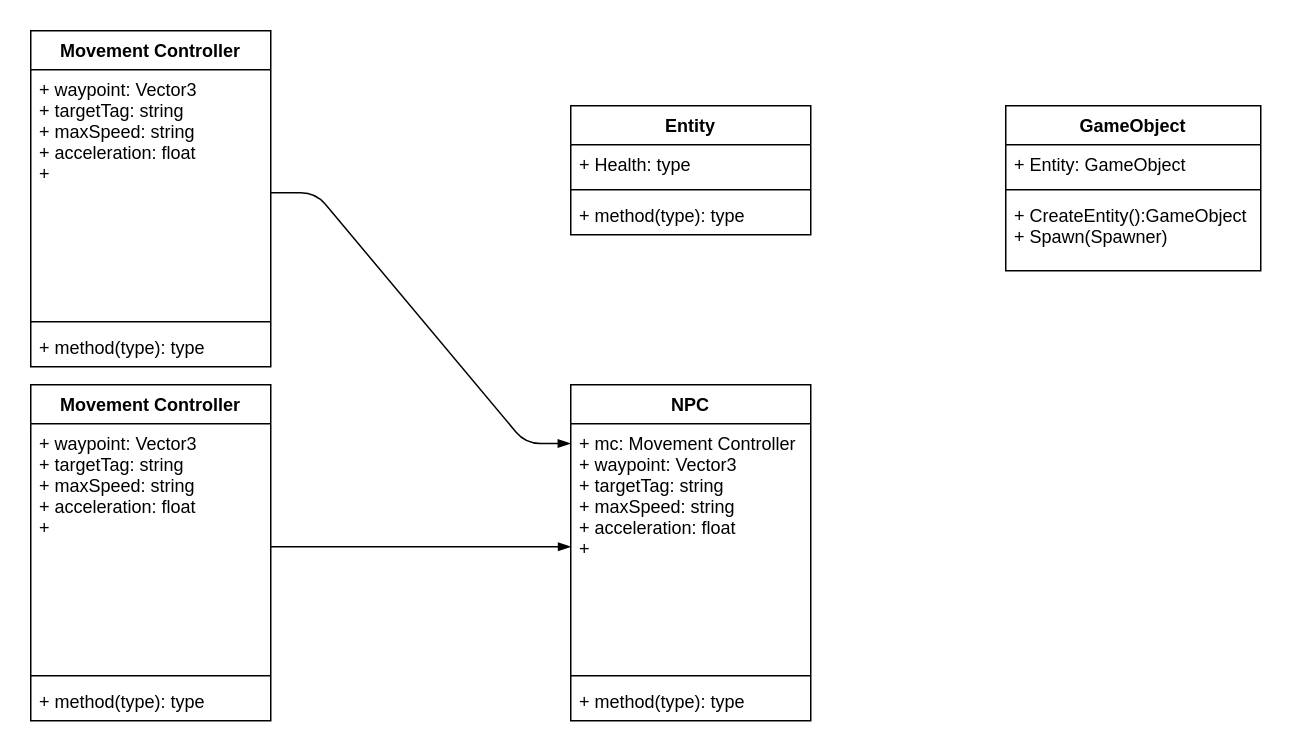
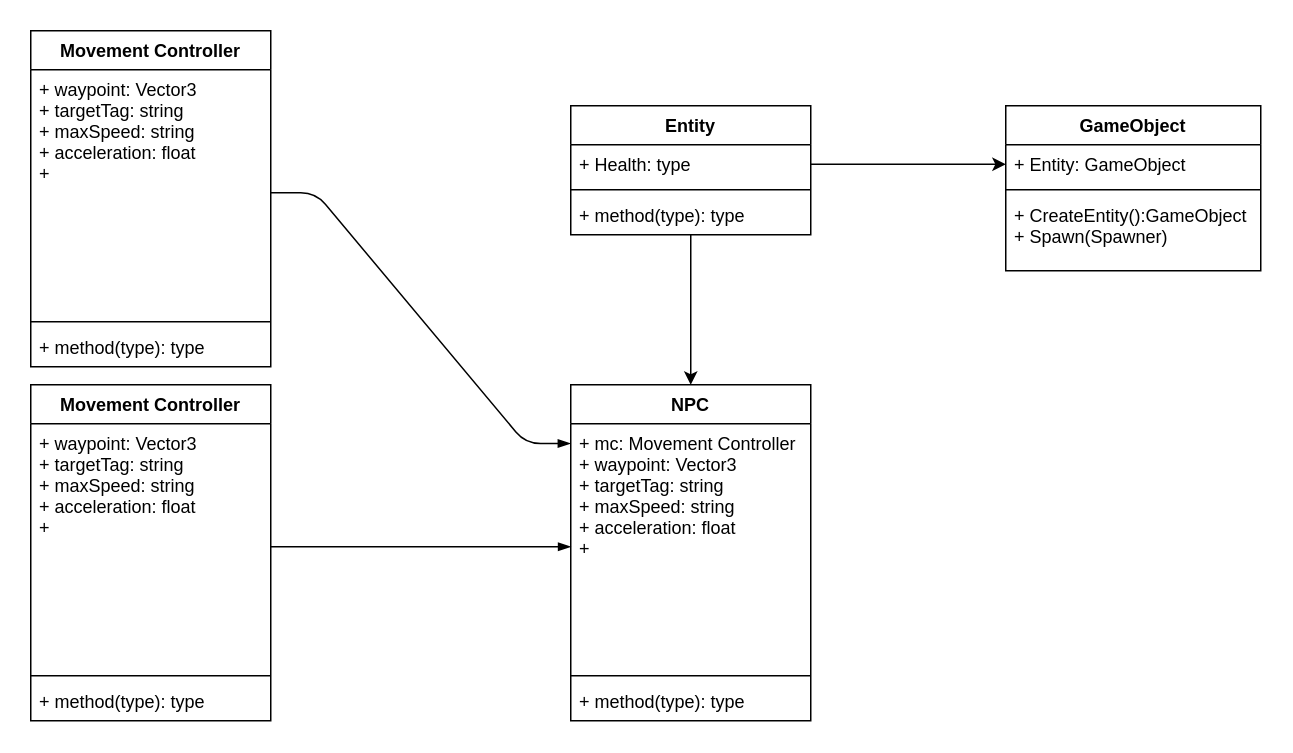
edge "+ Health: type" -> "+ Entity: GameObject": added
edge "Entity" -> "NPC": added
